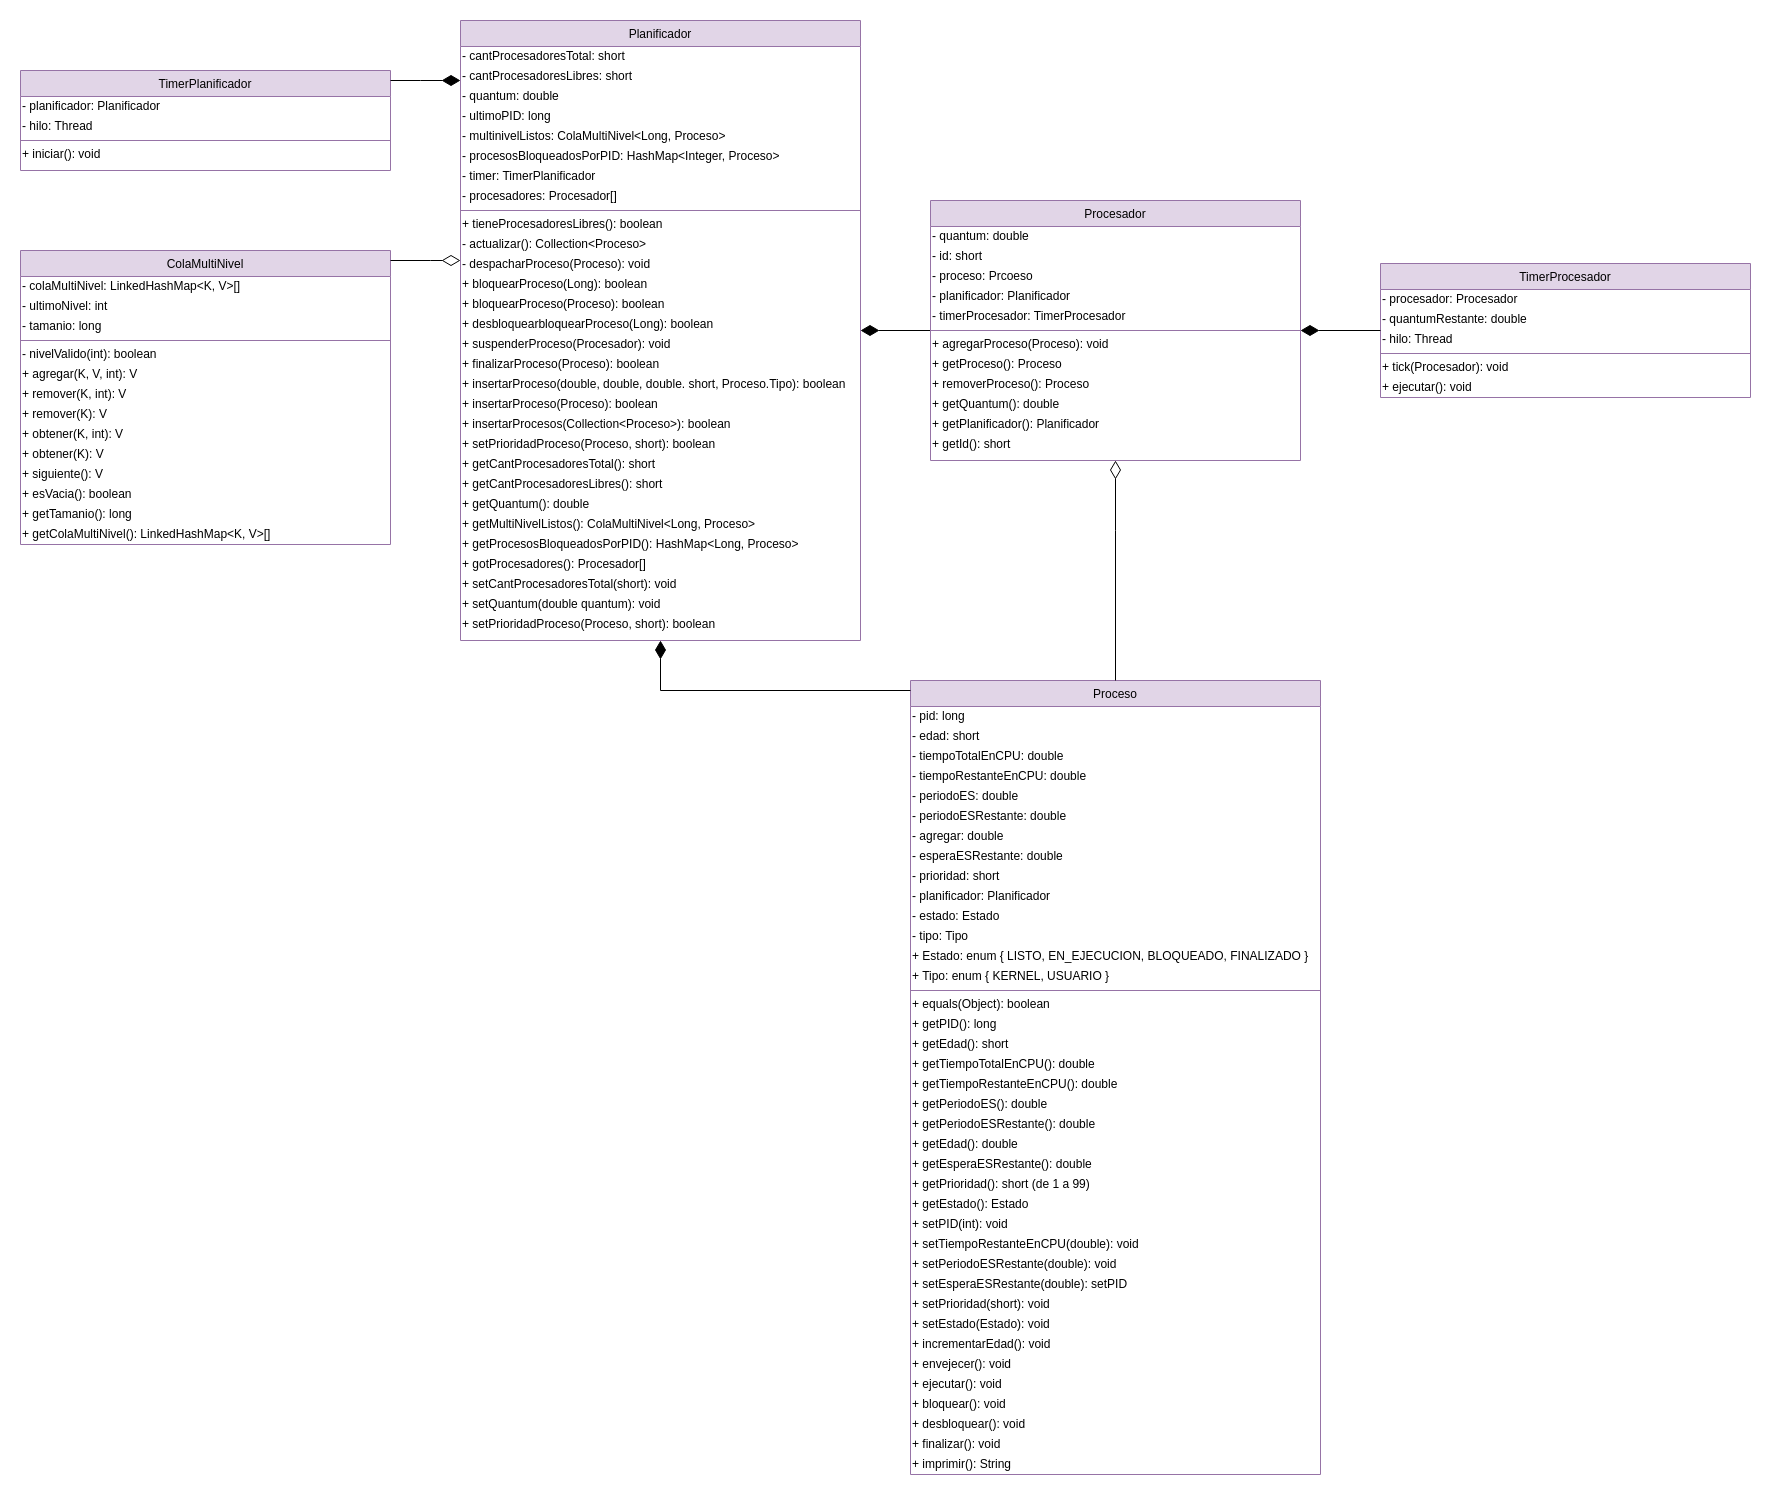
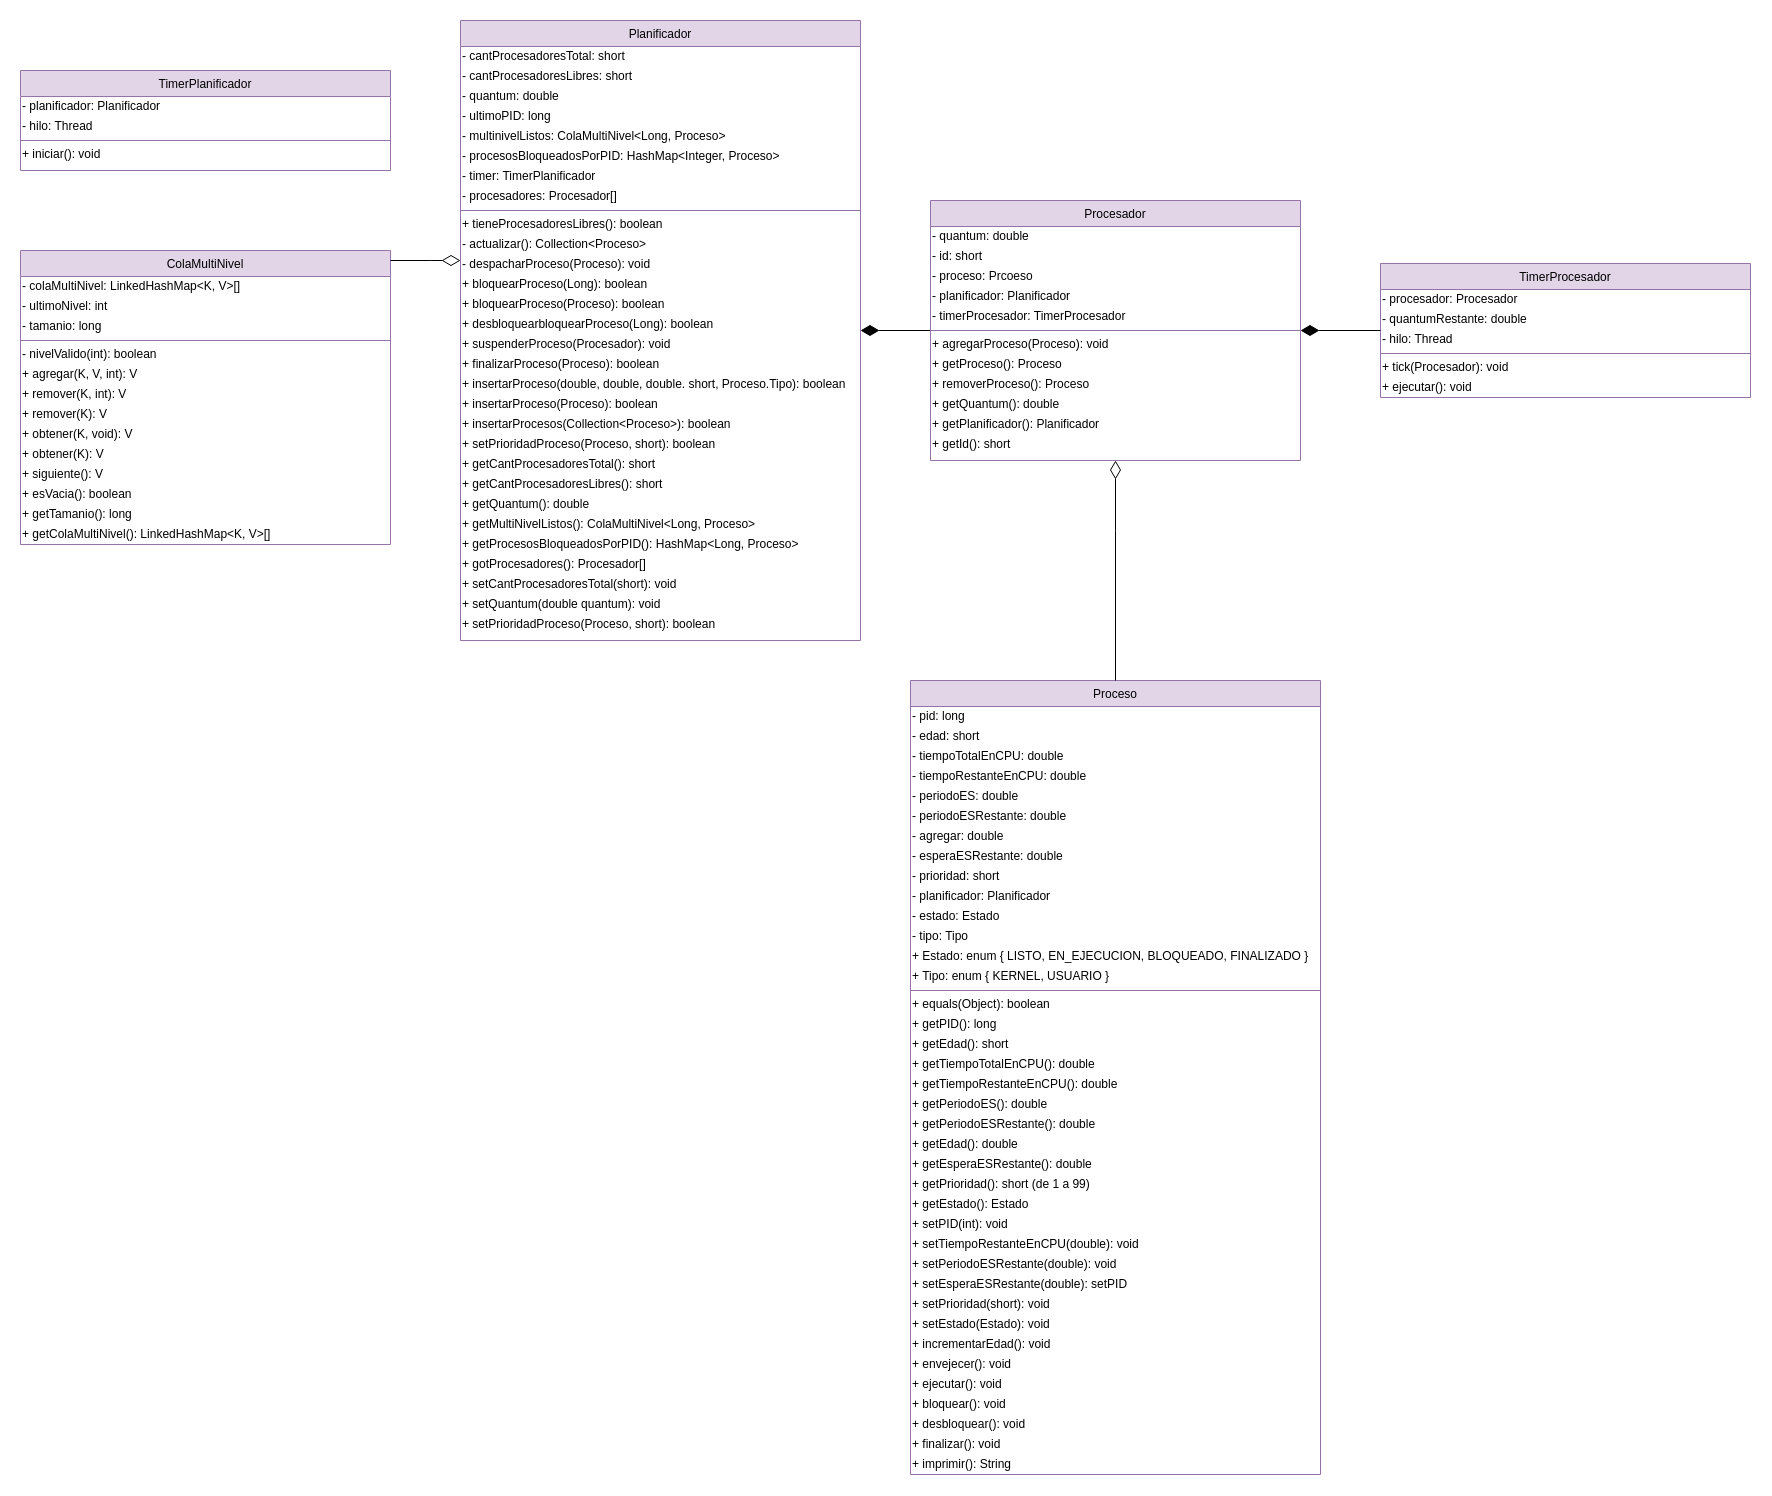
edge "TimerPlanificador" -> "Planificador": removed
node "+ obtener(K, int): V": label "+ obtener(K, int): V" -> "+ obtener(K, void): V"
edge "Proceso" -> "Planificador": removed
